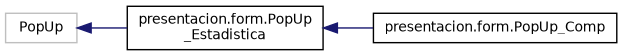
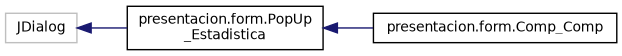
node "PopUp": label "PopUp" -> "JDialog"
node "presentacion.form.PopUp_Comp": label "presentacion.form.PopUp_Comp" -> "presentacion.form.Comp_Comp"
